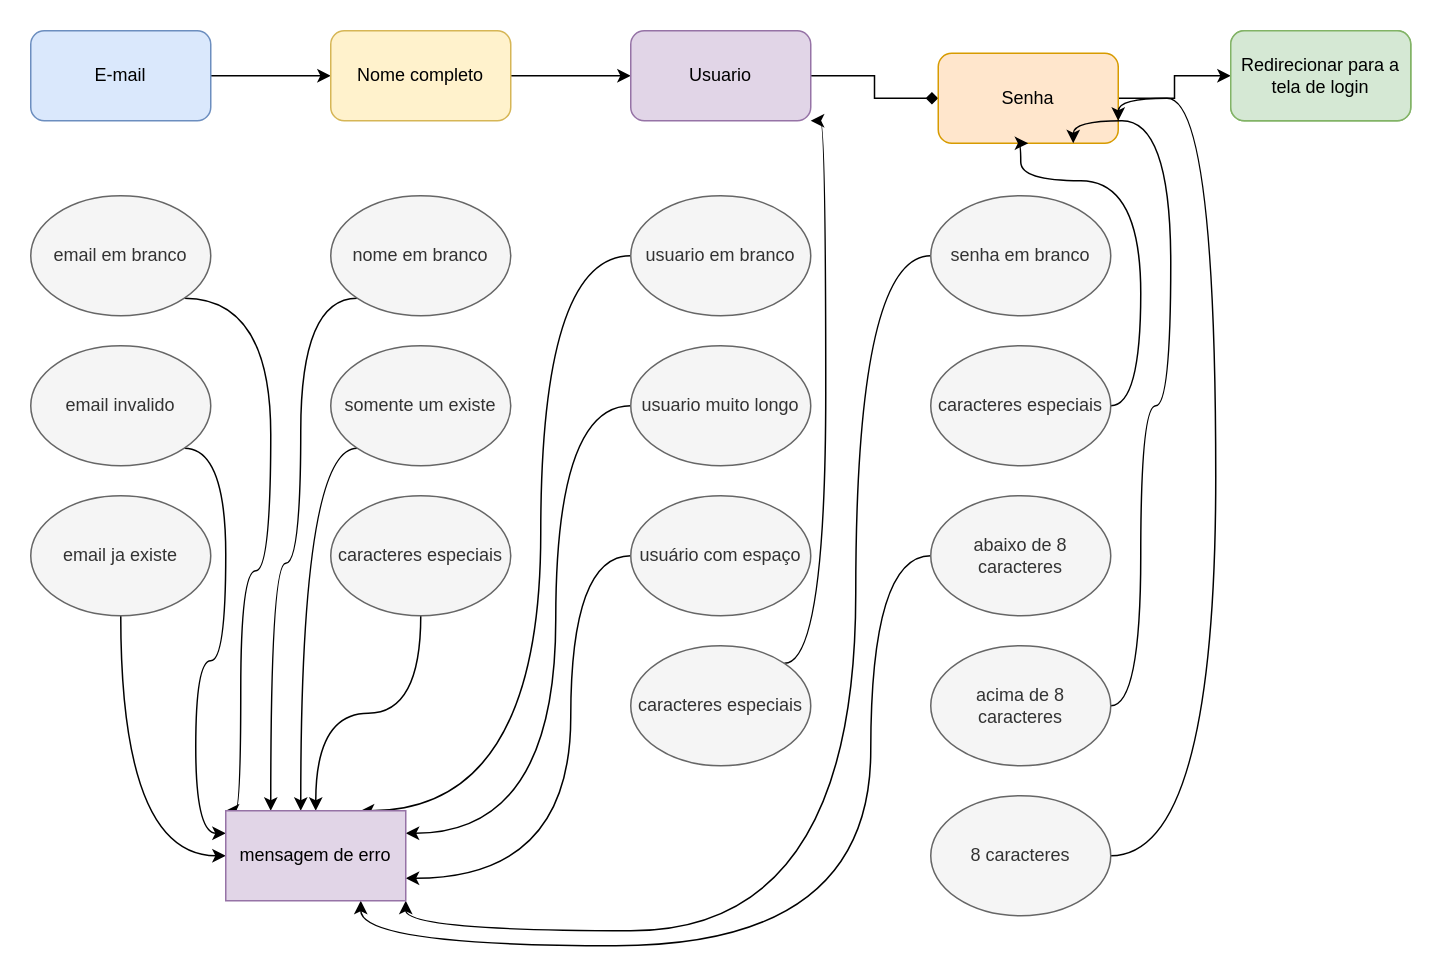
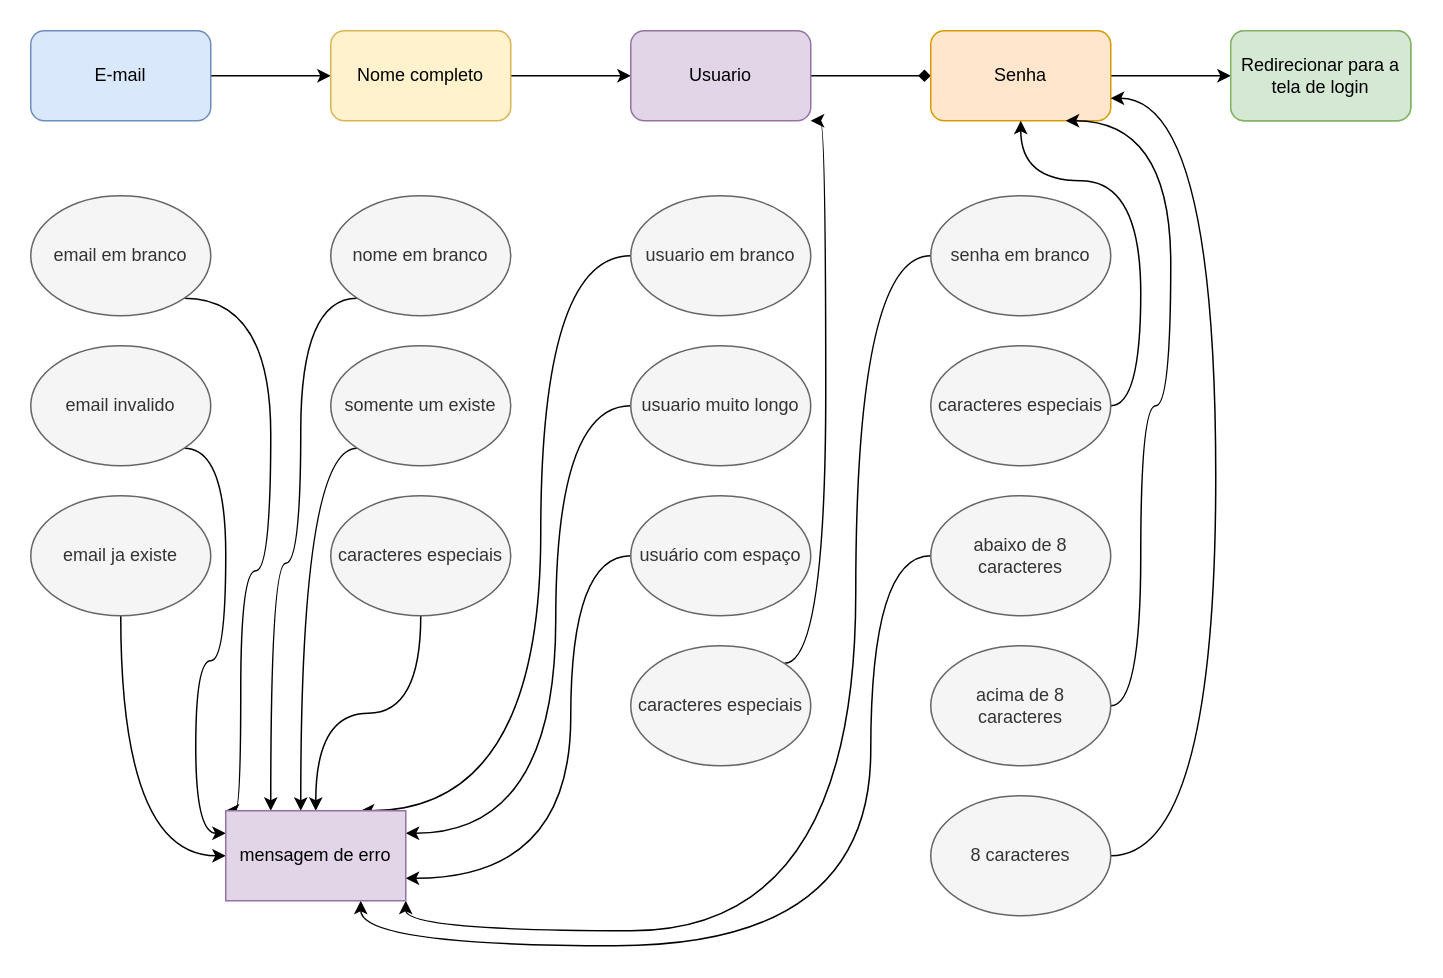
node "Senha": moved (1028, 98) -> (1021, 76)
